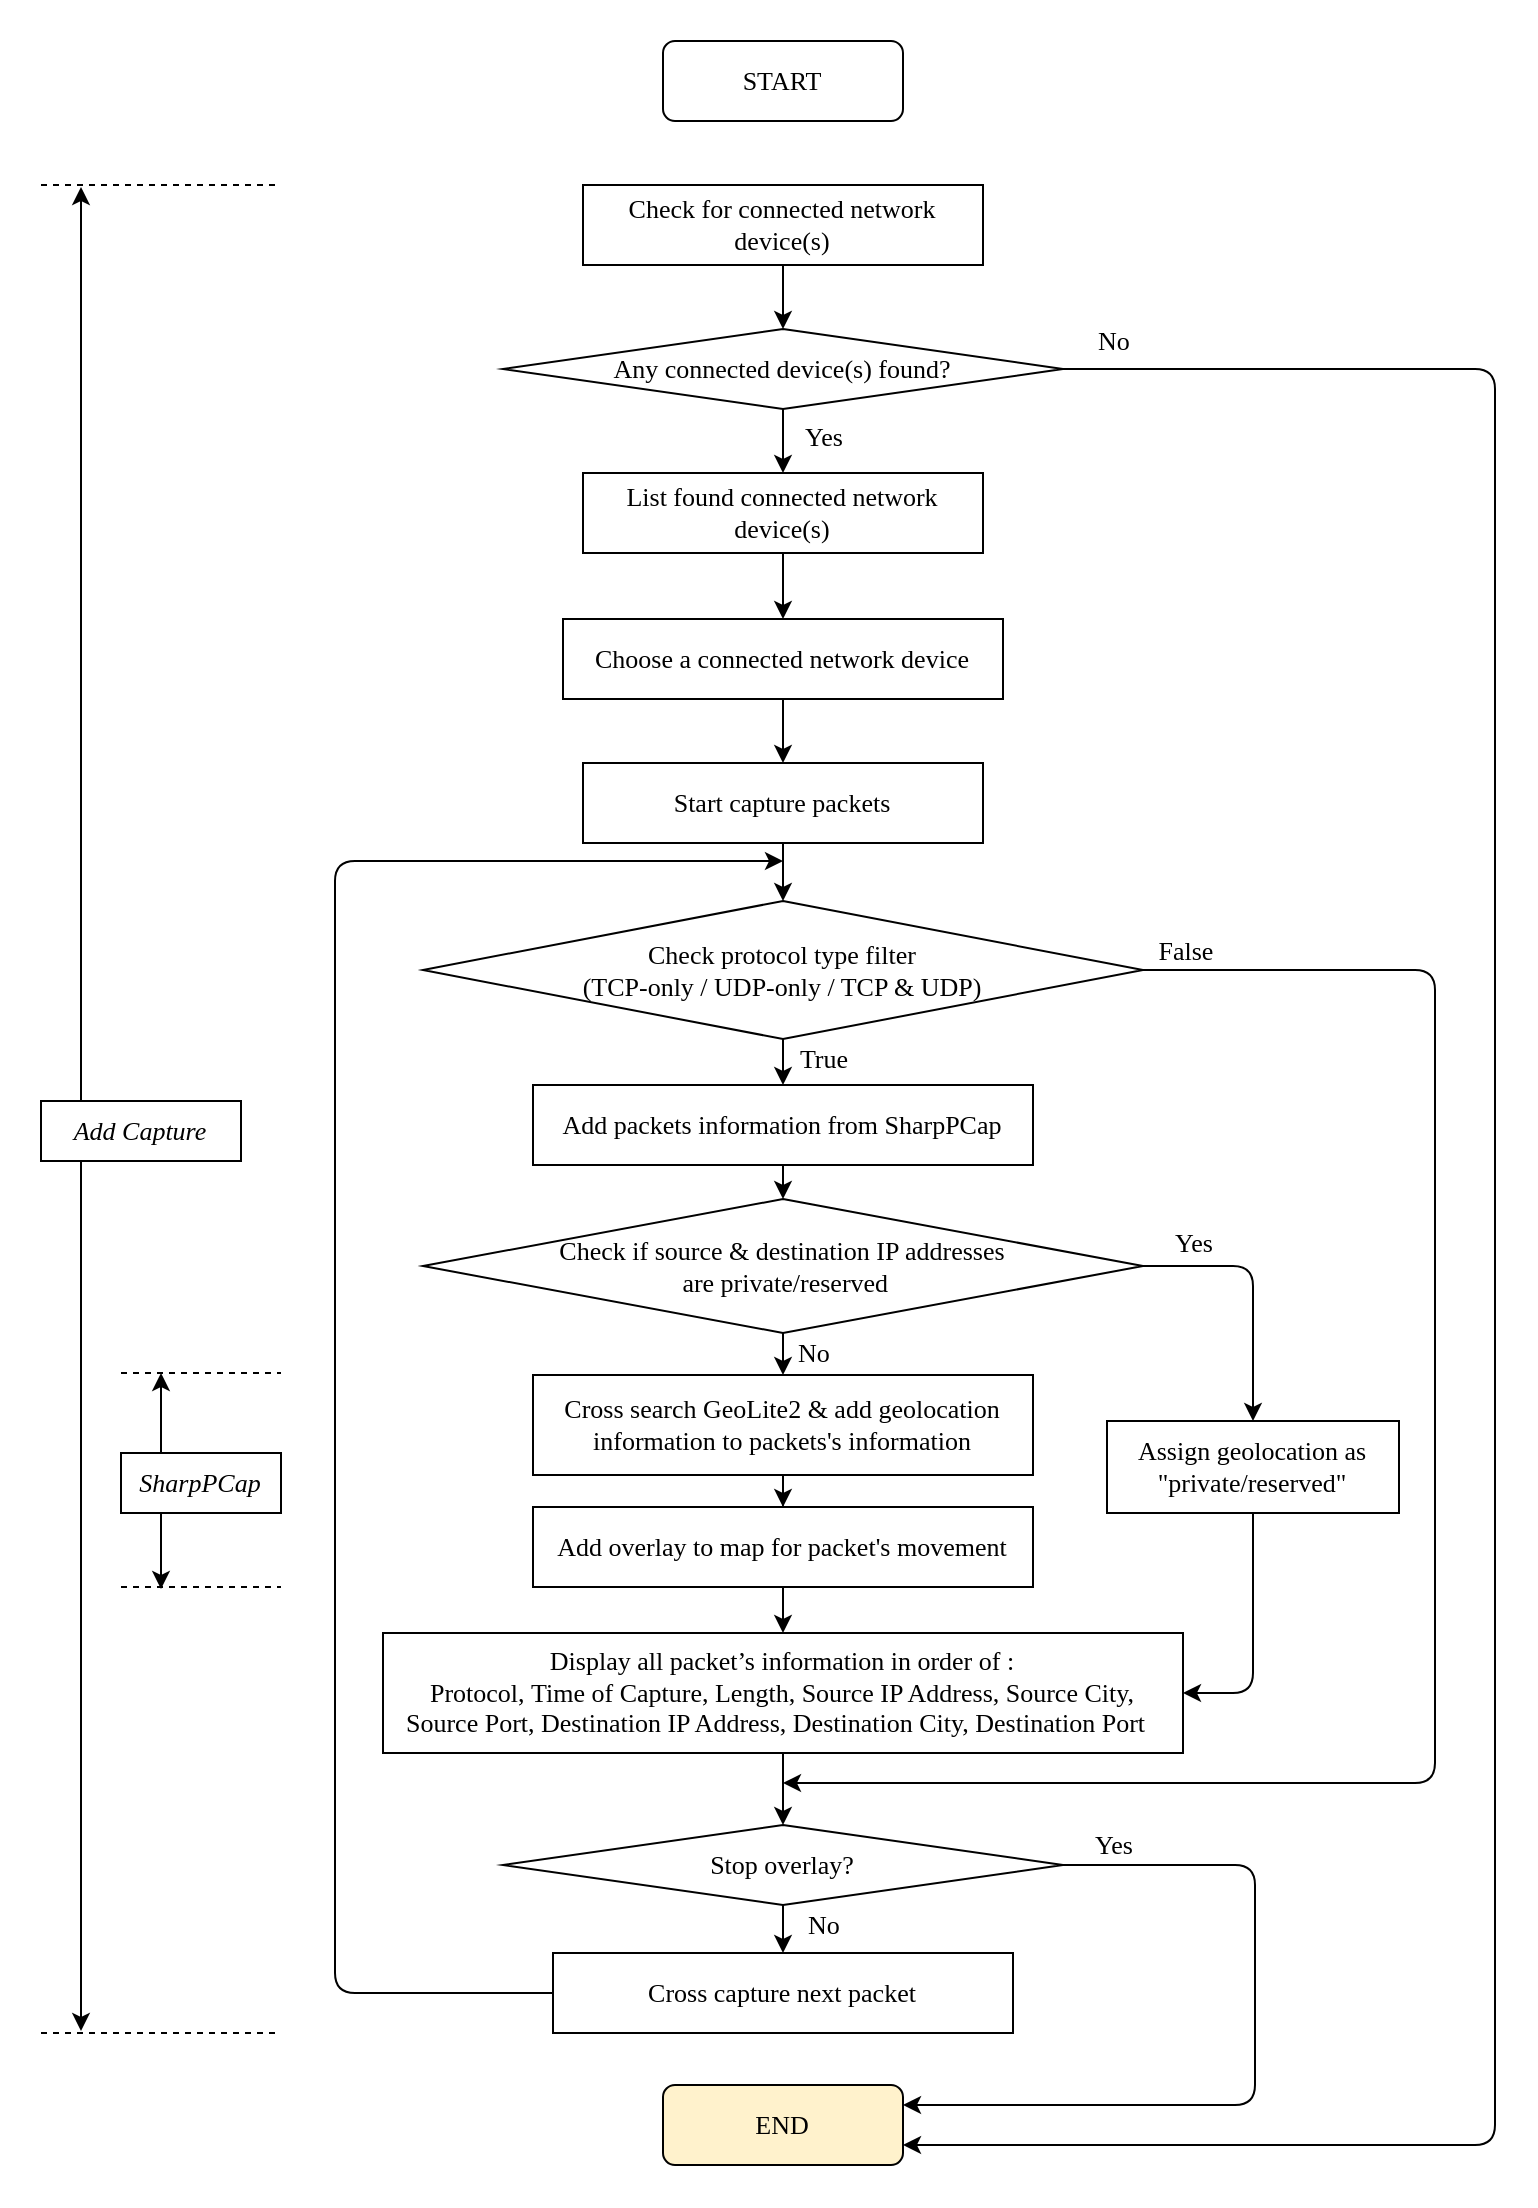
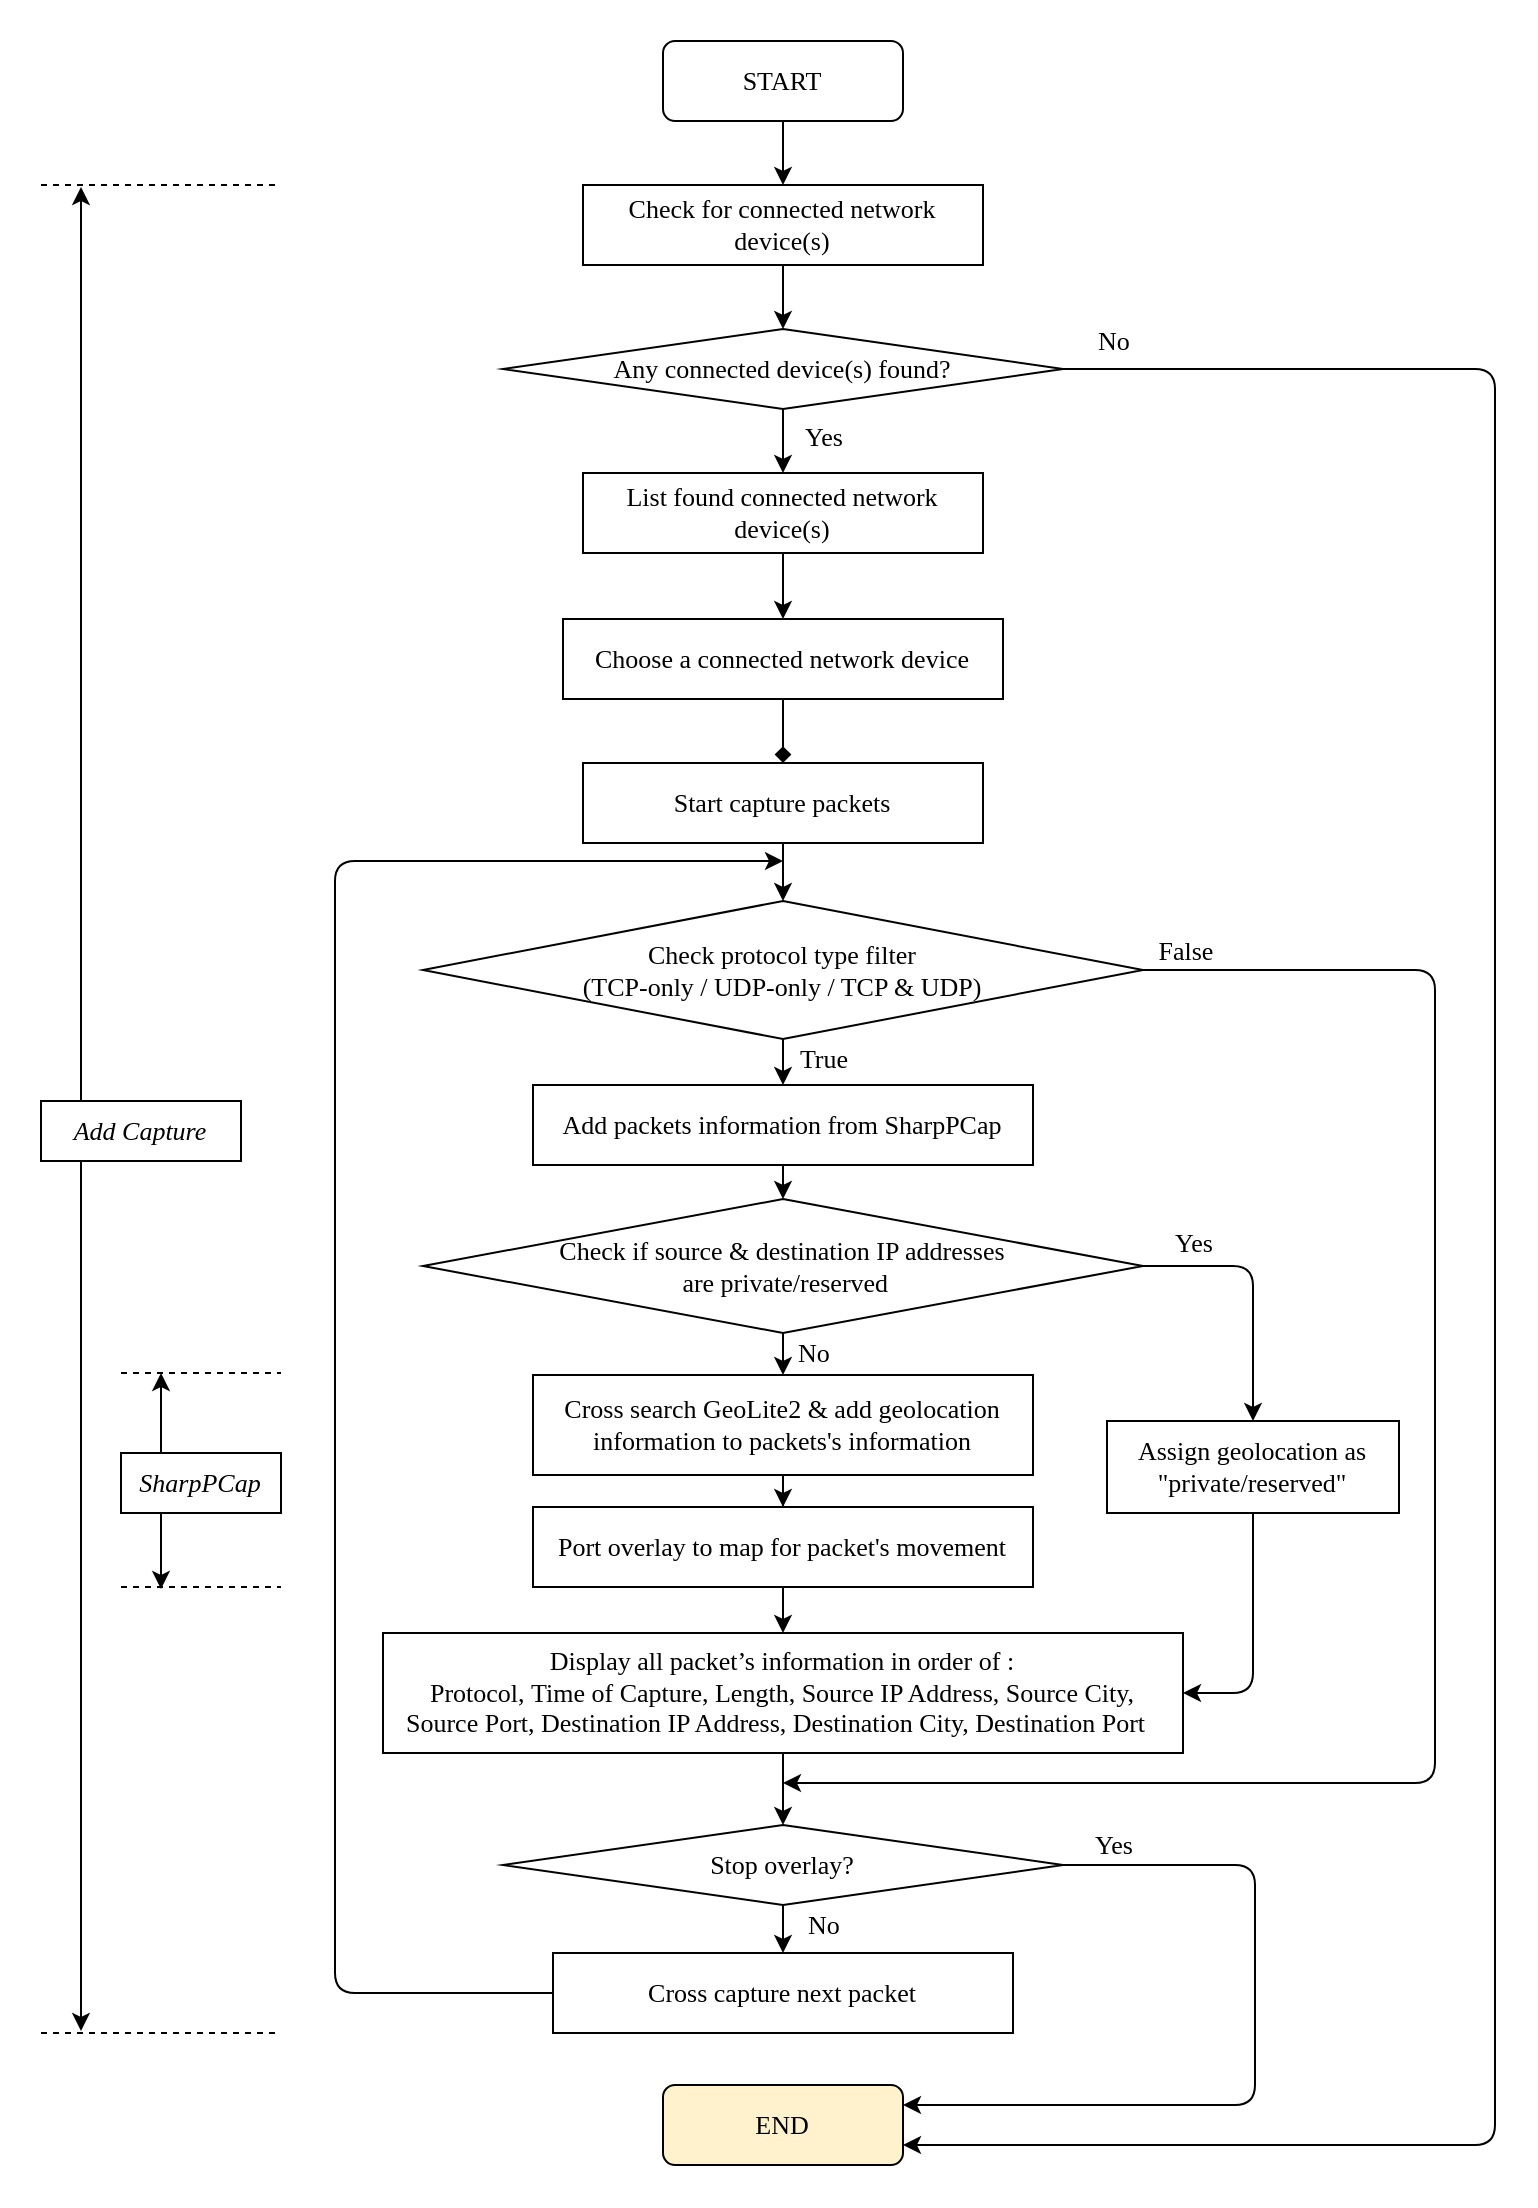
edge "START" -> "Check for connected network device(s)": added
edge "Choose a connected network device" -> "Start capture packets": arrowhead classic -> diamond
node "Add overlay to map for packet's movement": label "Add overlay to map for packet's movement" -> "Port overlay to map for packet's movement"
